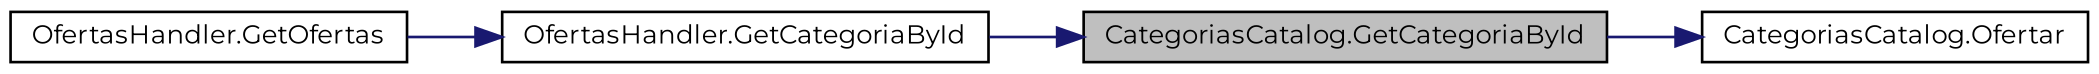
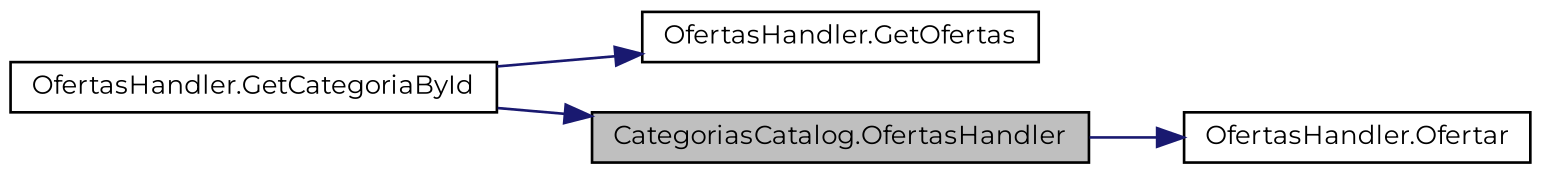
edge "OfertasHandler.GetOfertas" -> "OfertasHandler.GetCategoriaById": reversed
node "CategoriasCatalog.GetCategoriaById": label "CategoriasCatalog.GetCategoriaById" -> "CategoriasCatalog.OfertasHandler"
node "CategoriasCatalog.Ofertar": label "CategoriasCatalog.Ofertar" -> "OfertasHandler.Ofertar"
